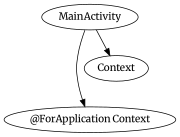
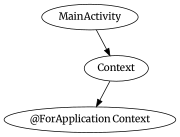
edge "MainActivity" -> "@ForApplication Context": now "Context" -> "@ForApplication Context"
